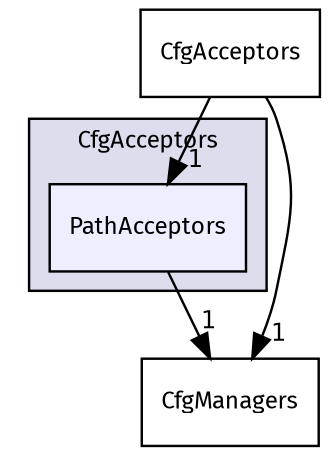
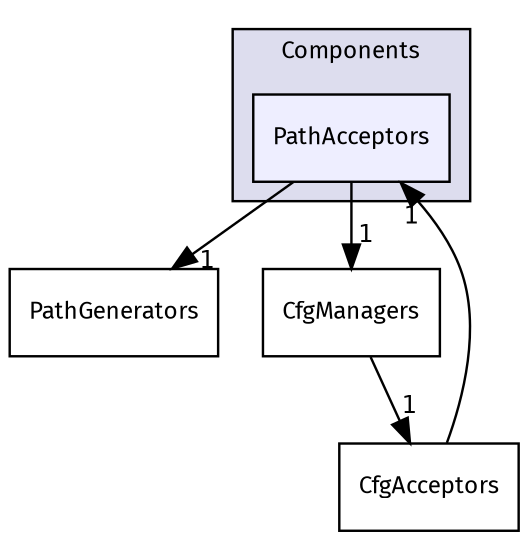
cluster "CfgAcceptors": label "CfgAcceptors" -> "Components"
edge "CfgAcceptors" -> "CfgManagers": reversed
node "PathGenerators": added
